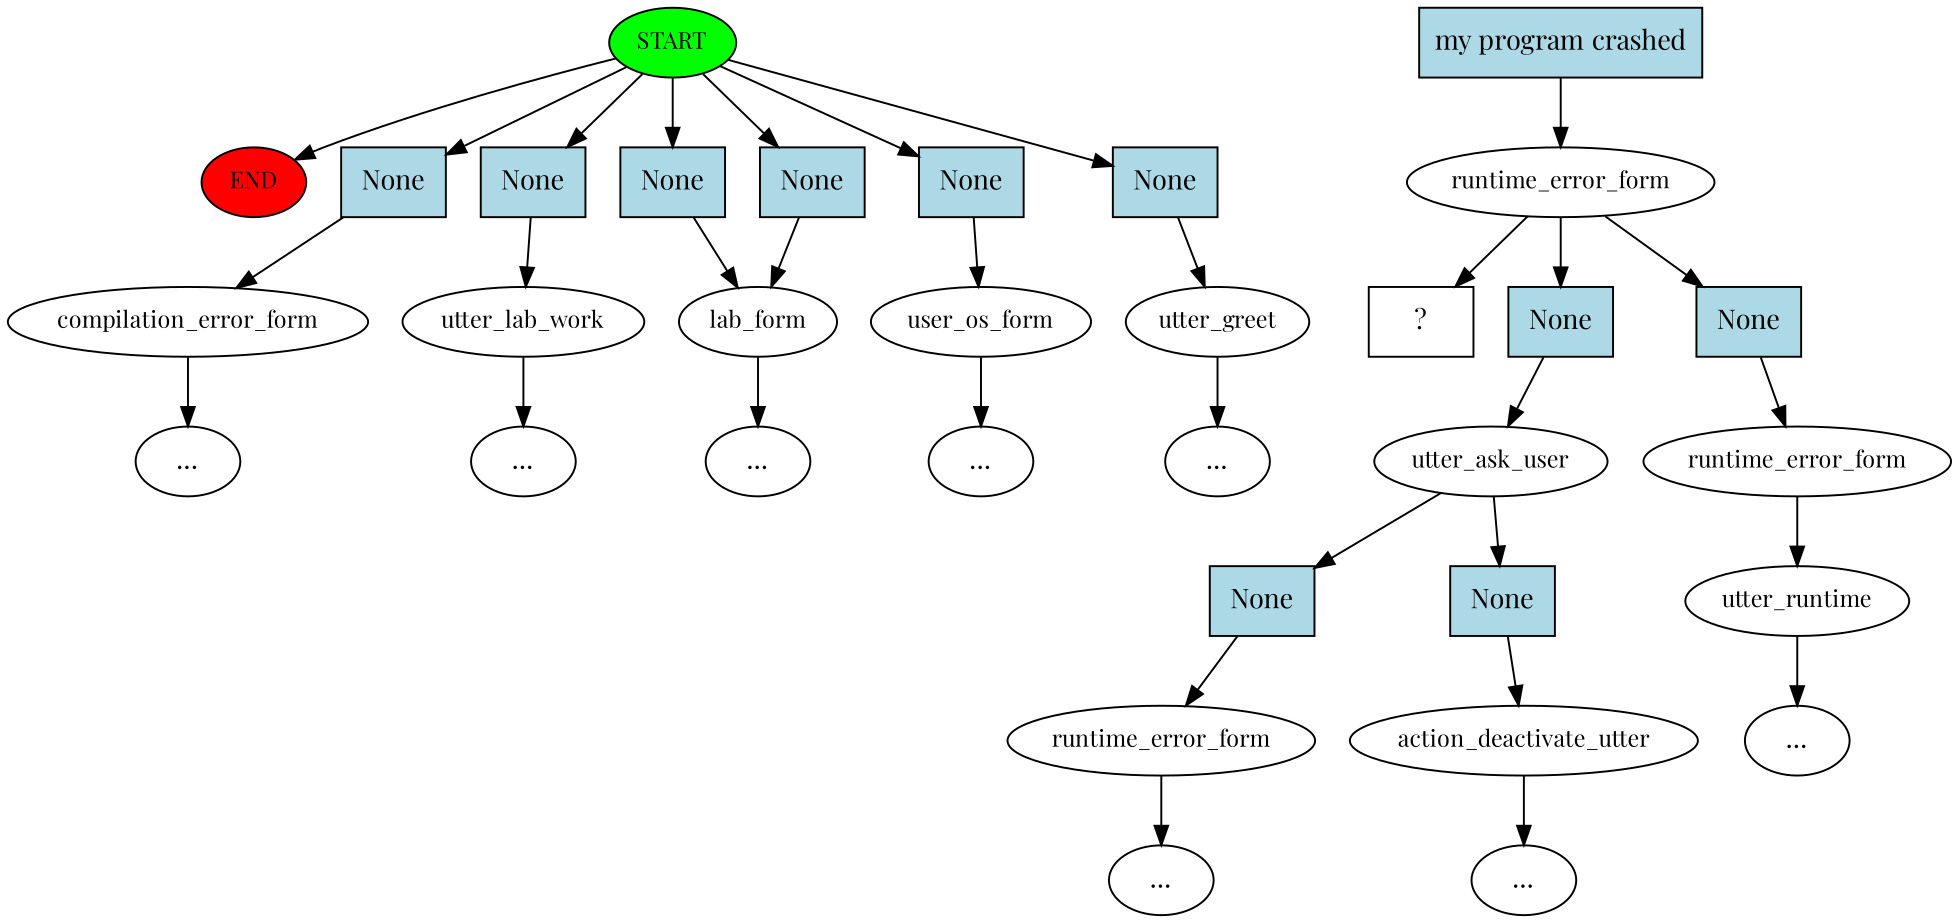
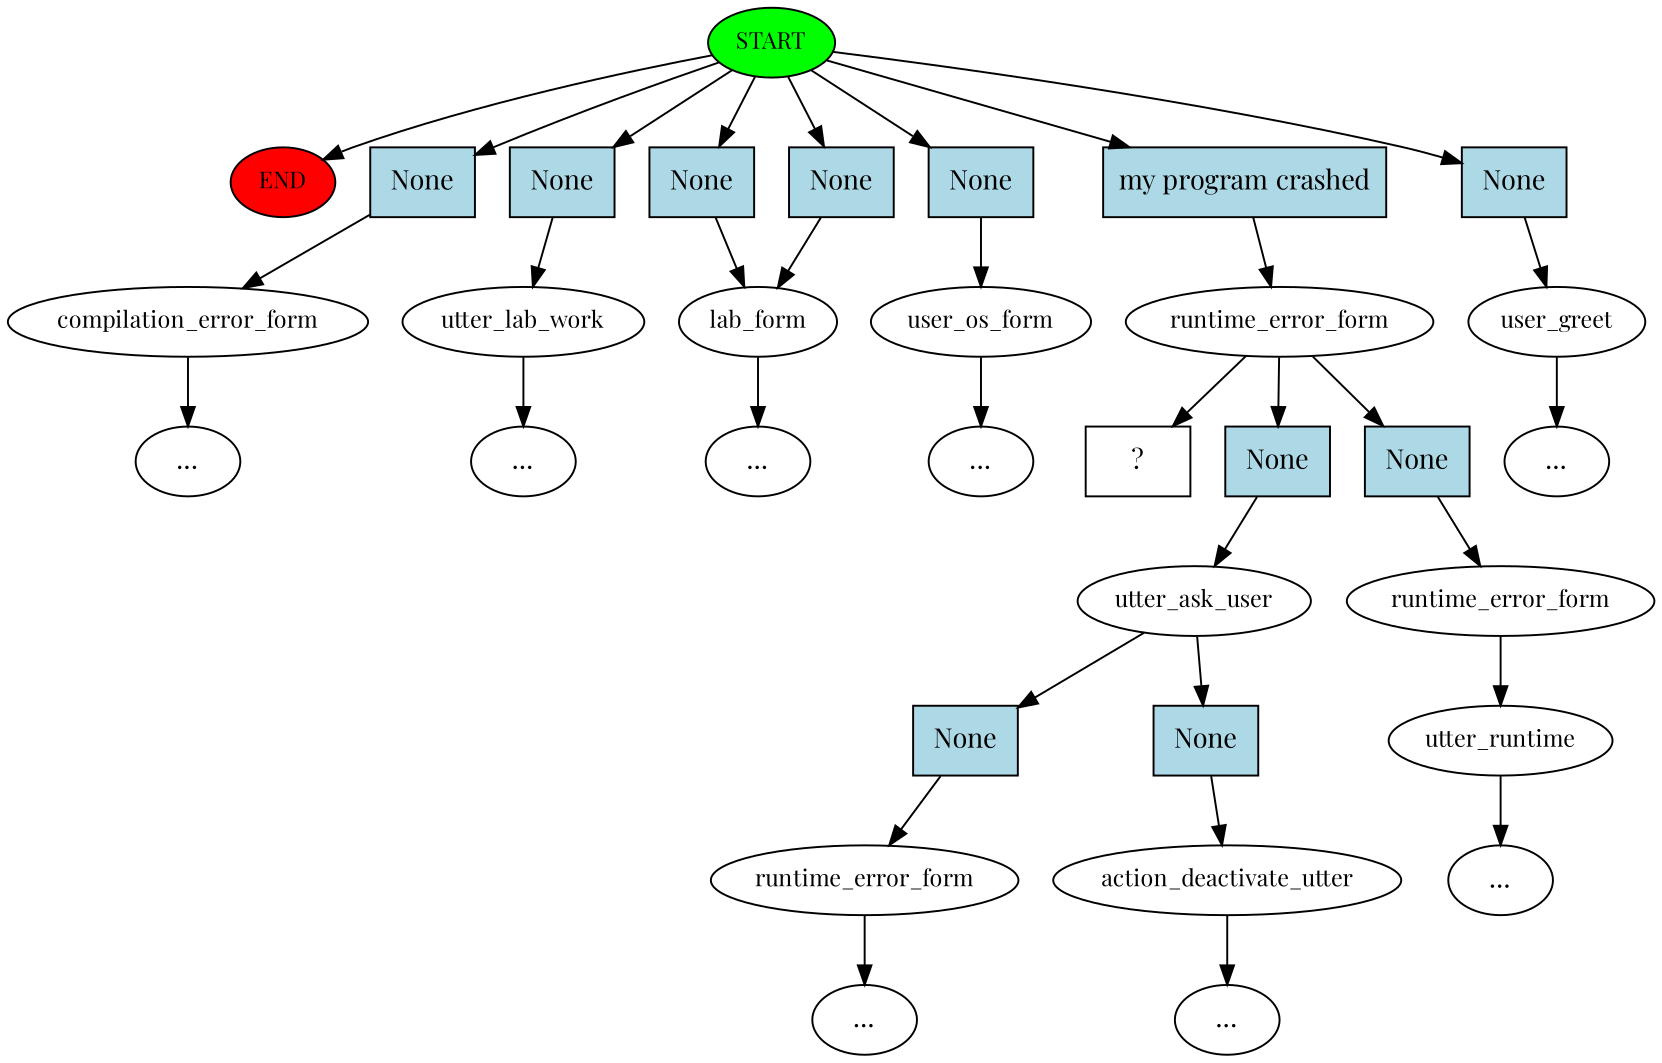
edge "START" -> "my program crashed": added
node "utter_greet": label "utter_greet" -> "user_greet"
